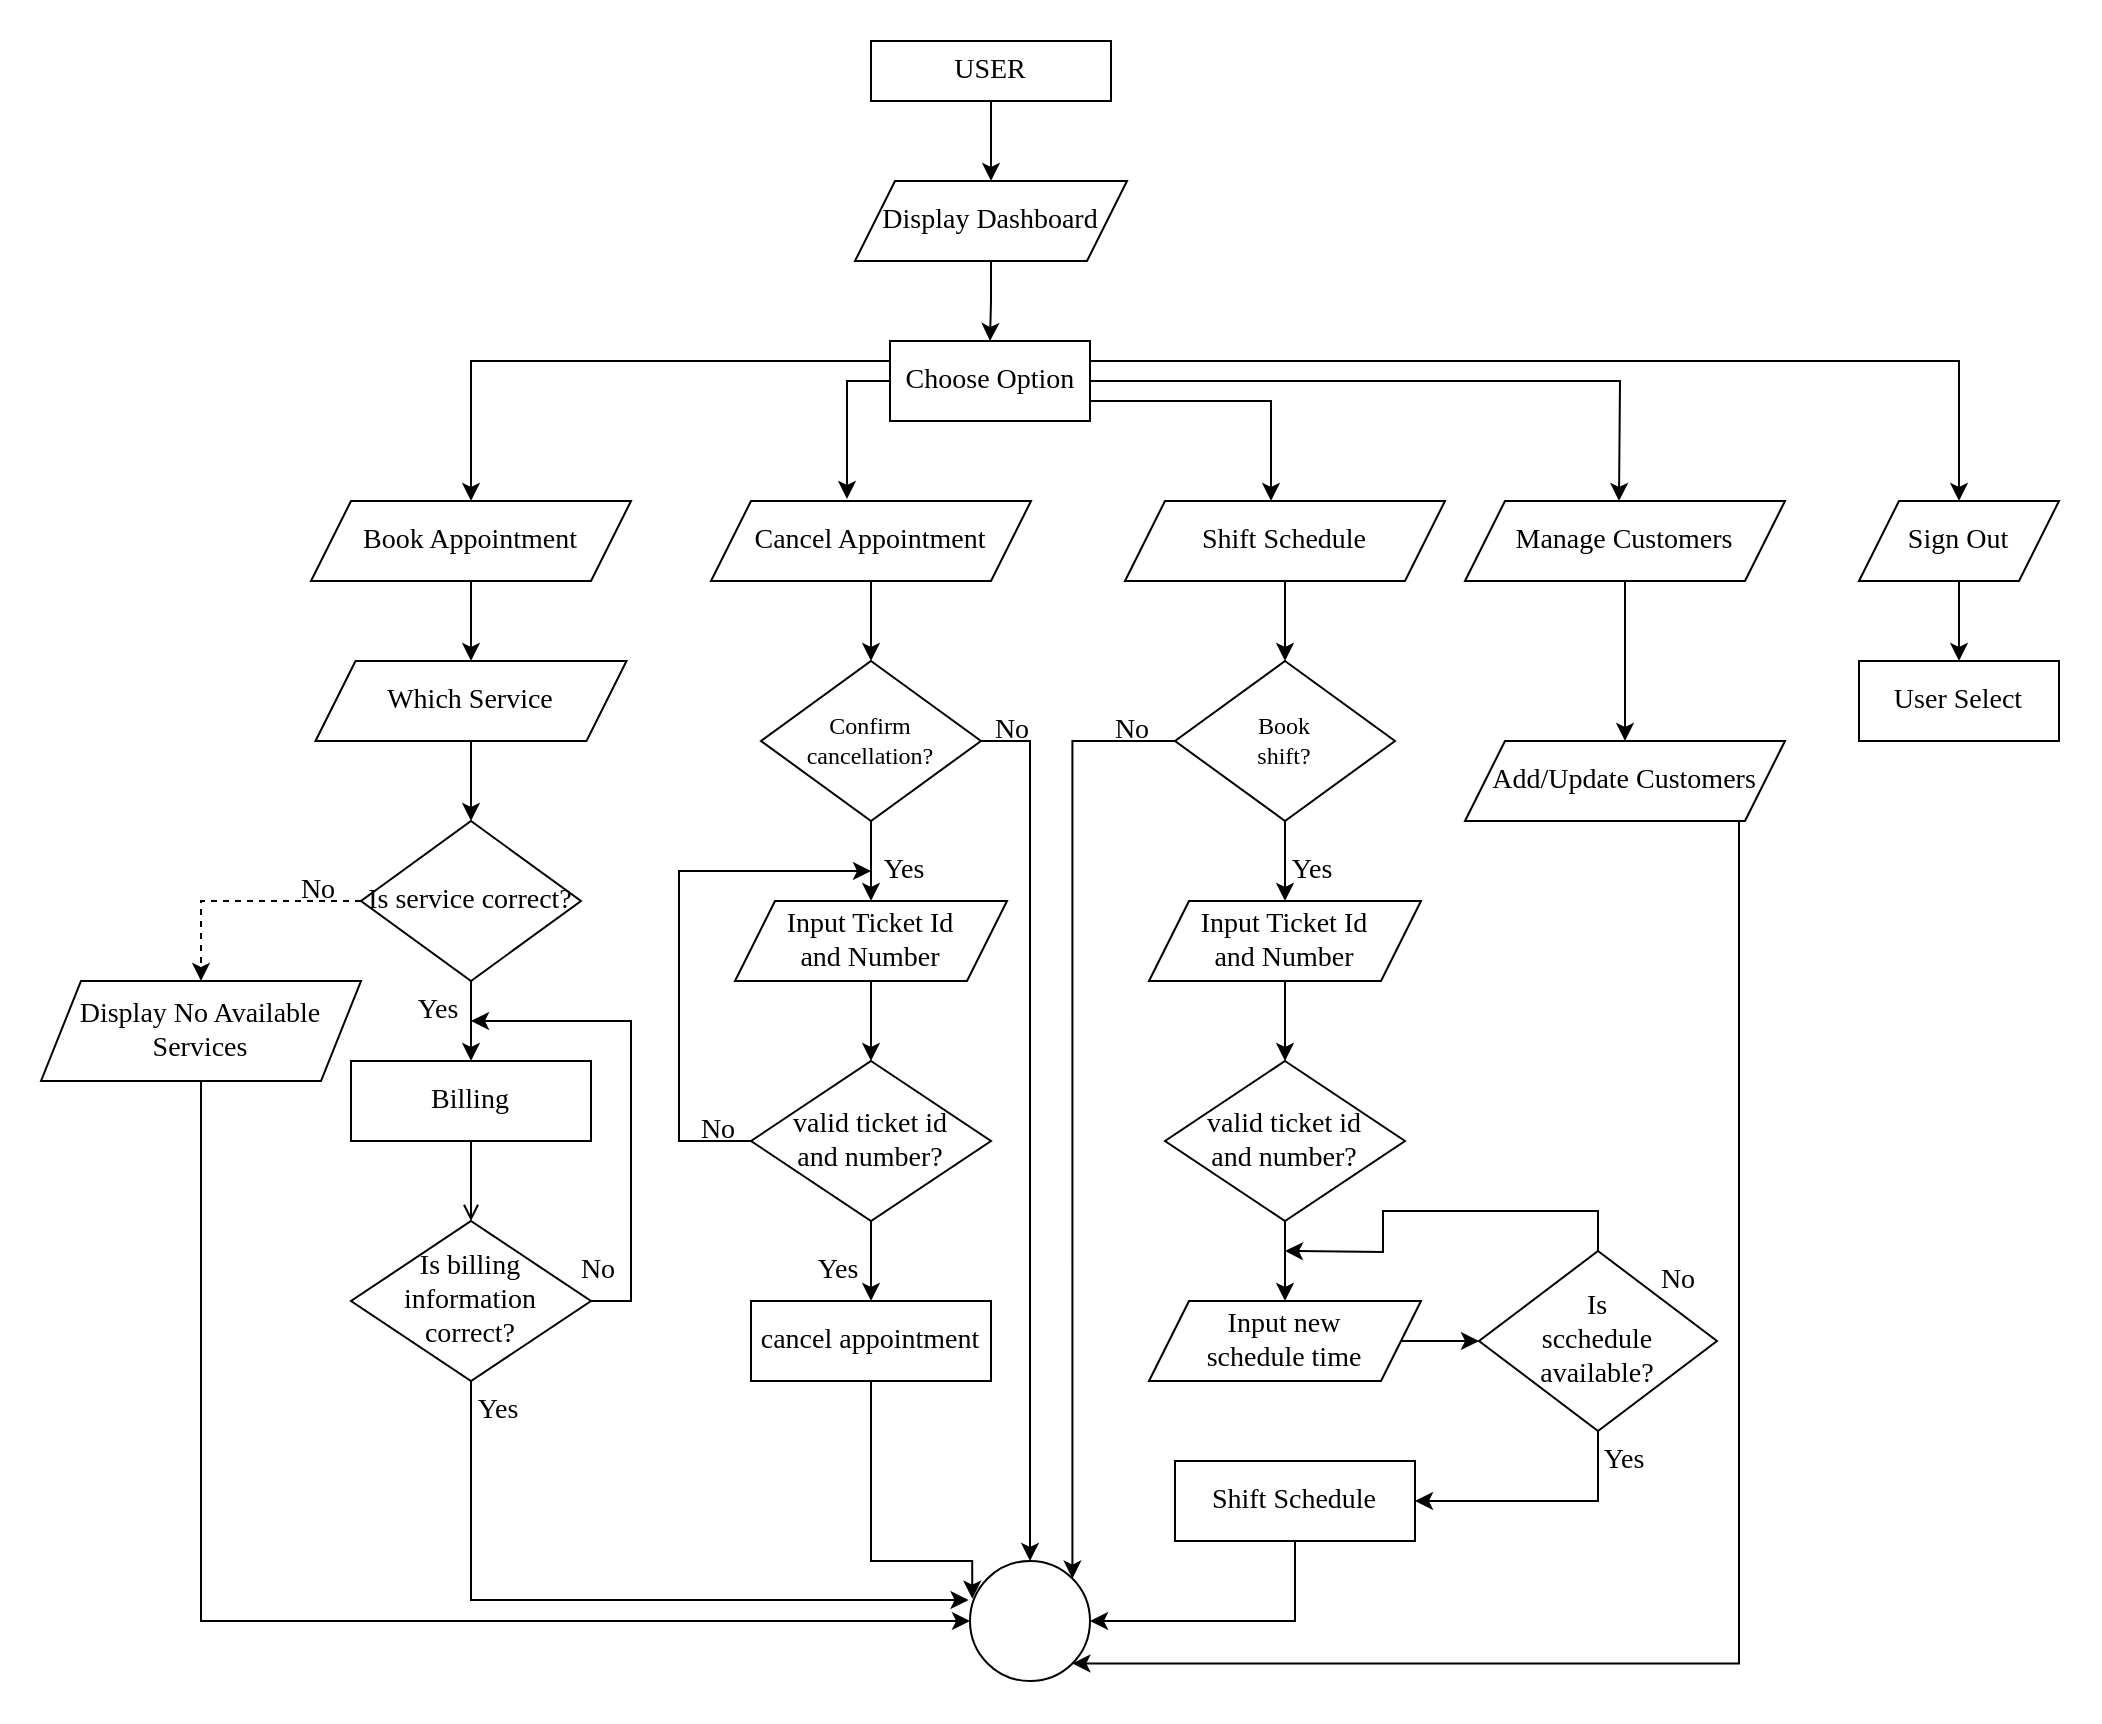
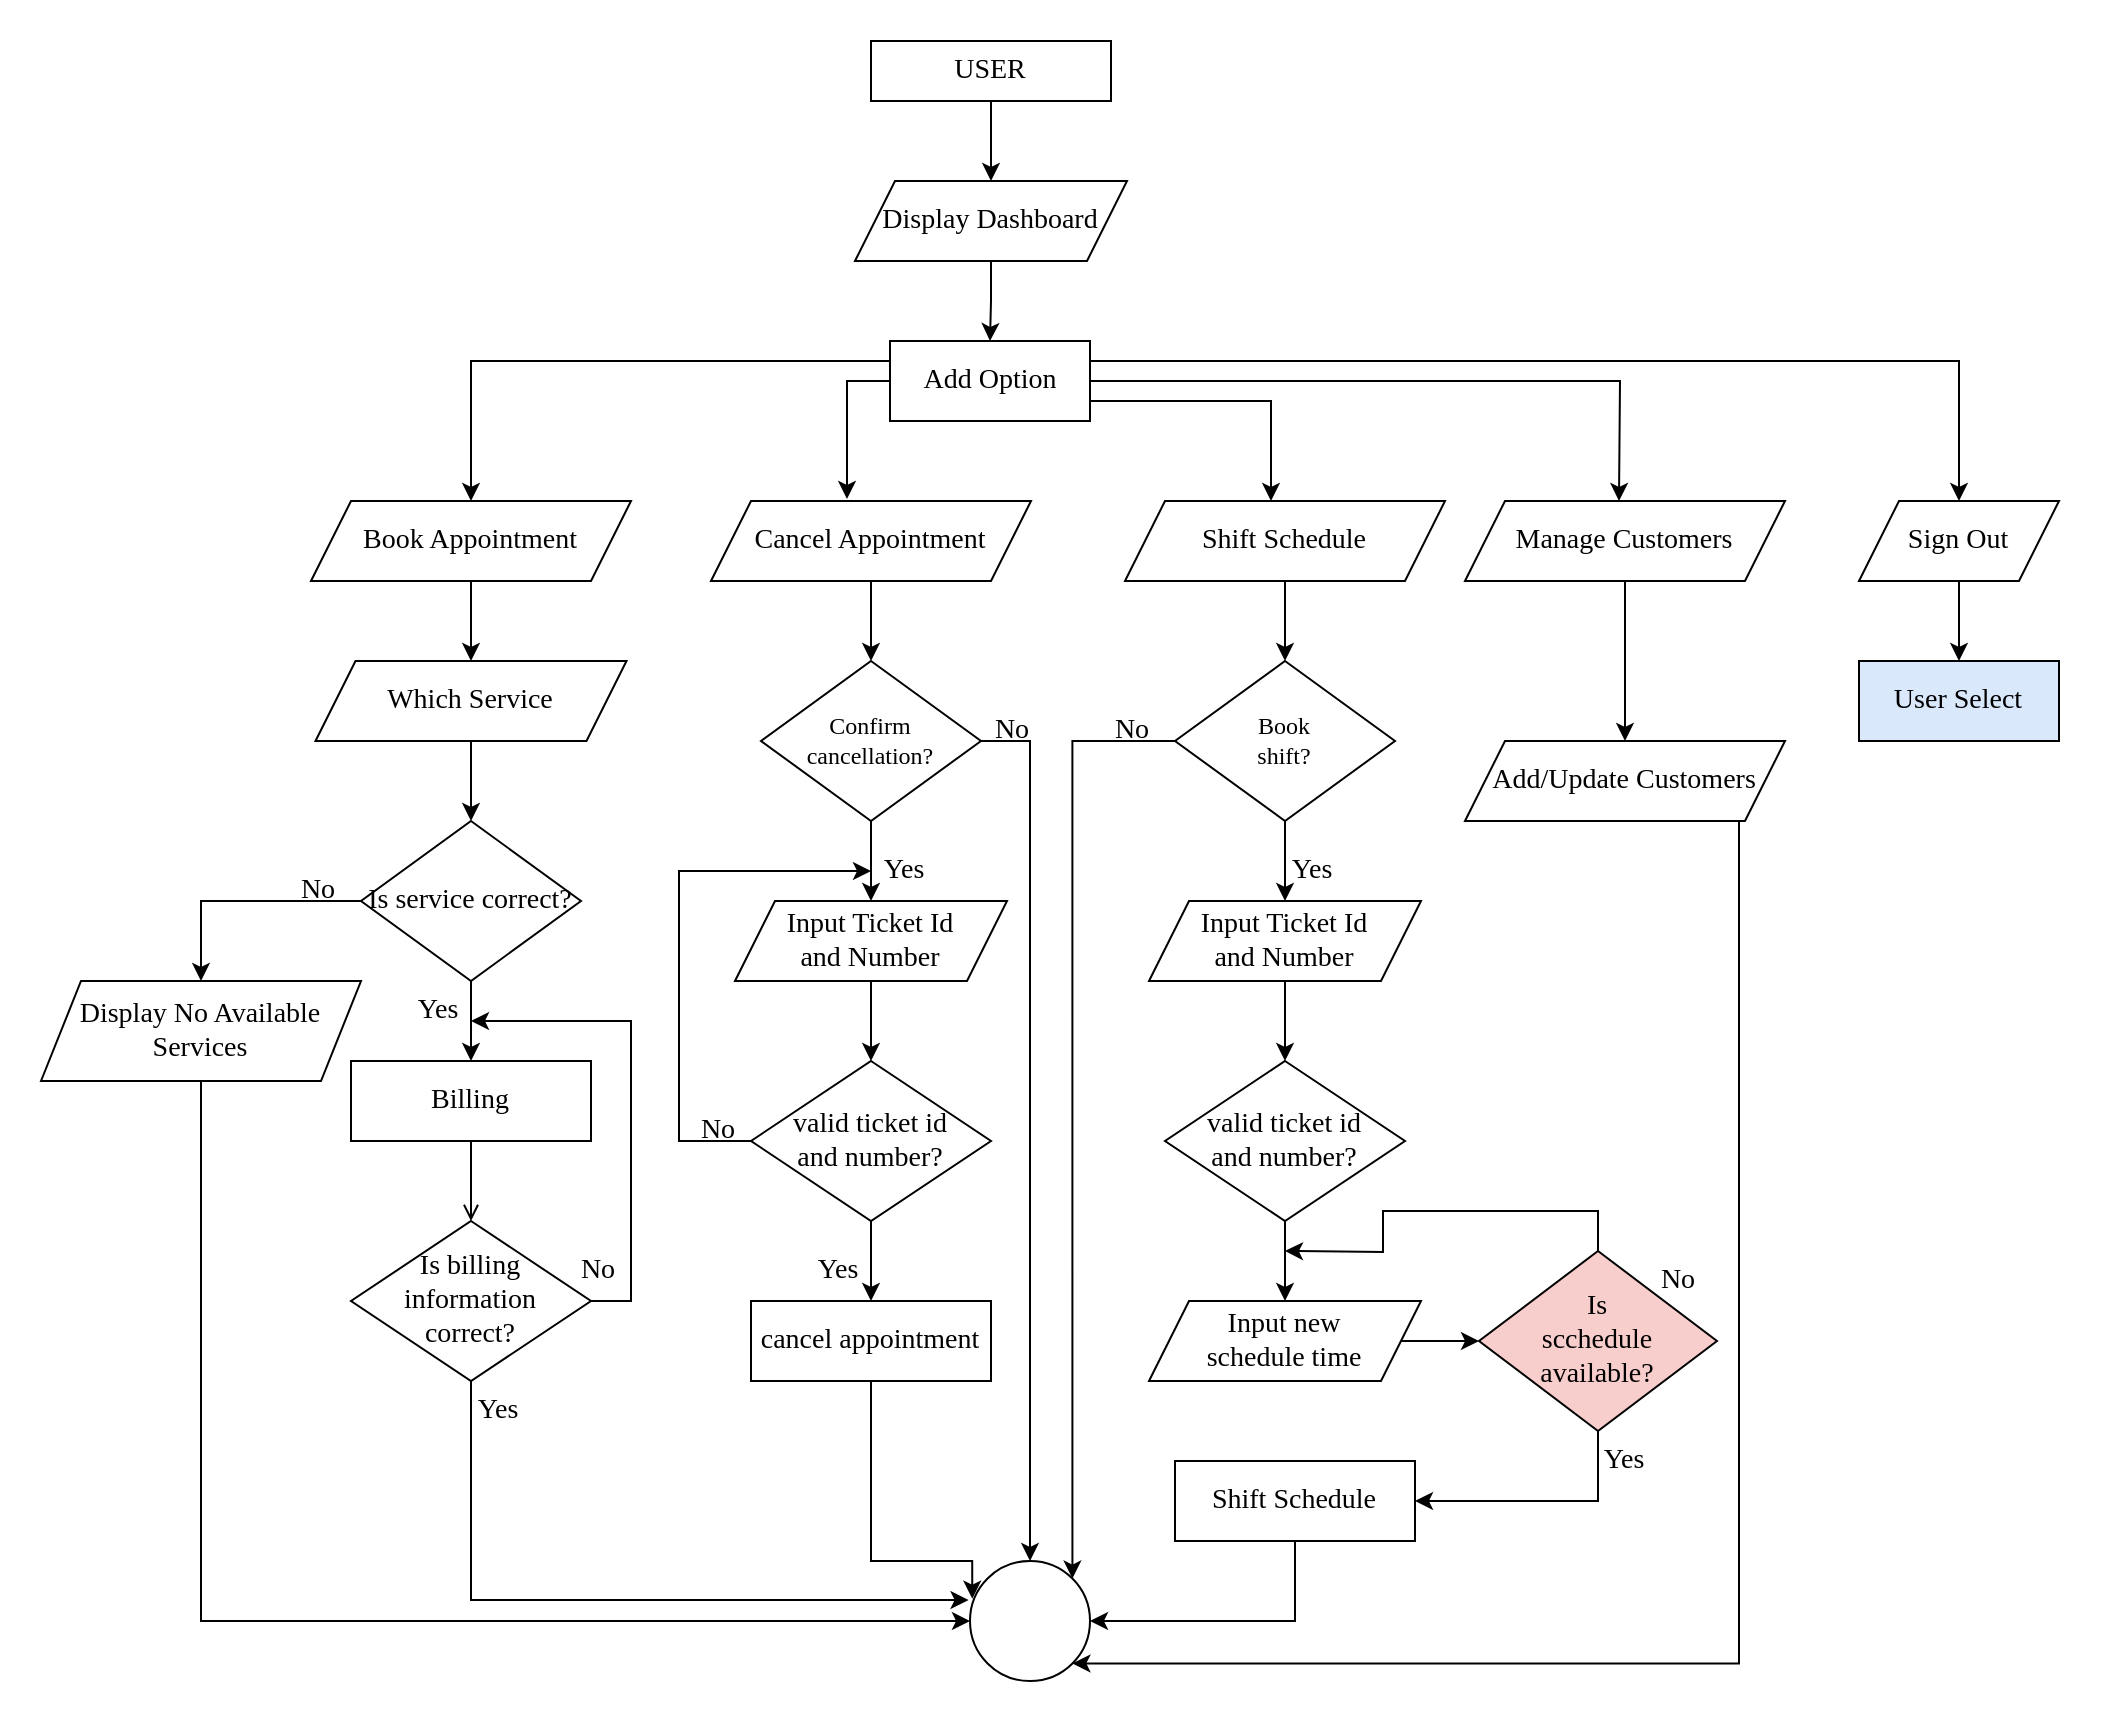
node "Choose Option": label "Choose Option" -> "Add Option"
node "User Select": fillcolor #ffffff -> #dae8fc
edge "Is service correct?" -> "Display No AvailableServices": style dashed -> solid
node "Is scchedule available?": fillcolor #ffffff -> #f8cecc
